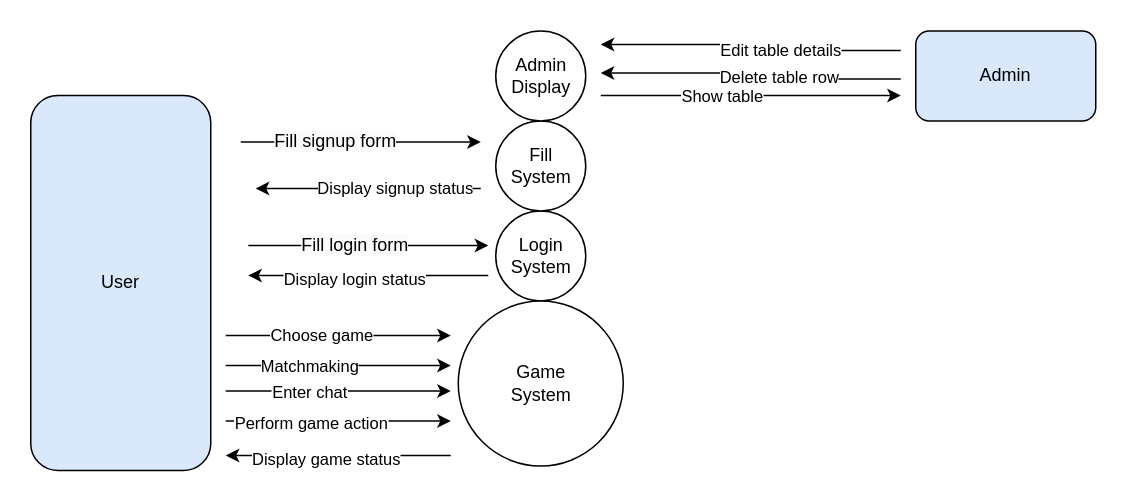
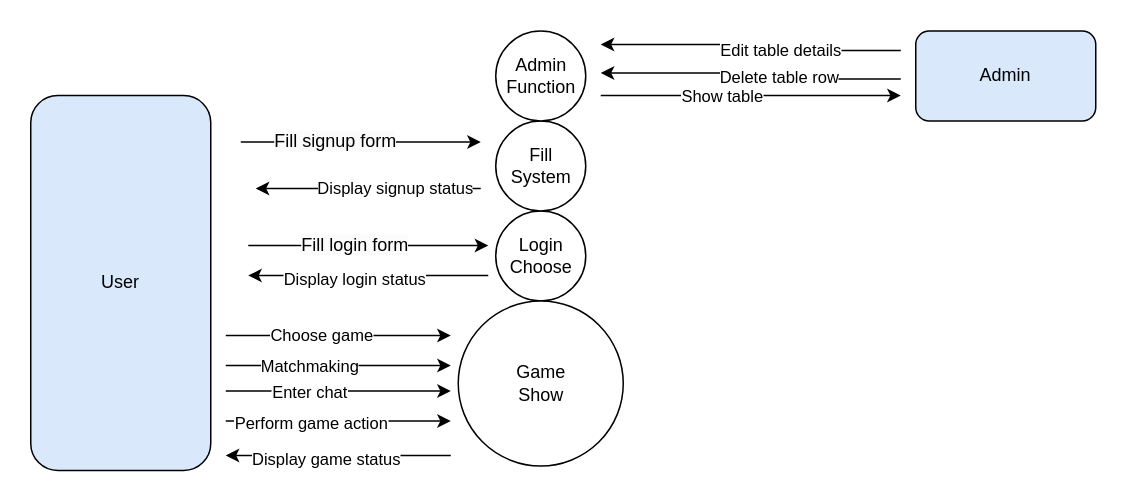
node "Admin Display": label "Admin Display" -> "Admin Function"
node "Login System": label "Login System" -> "Login Choose"
node "Game System": label "Game System" -> "Game Show"
